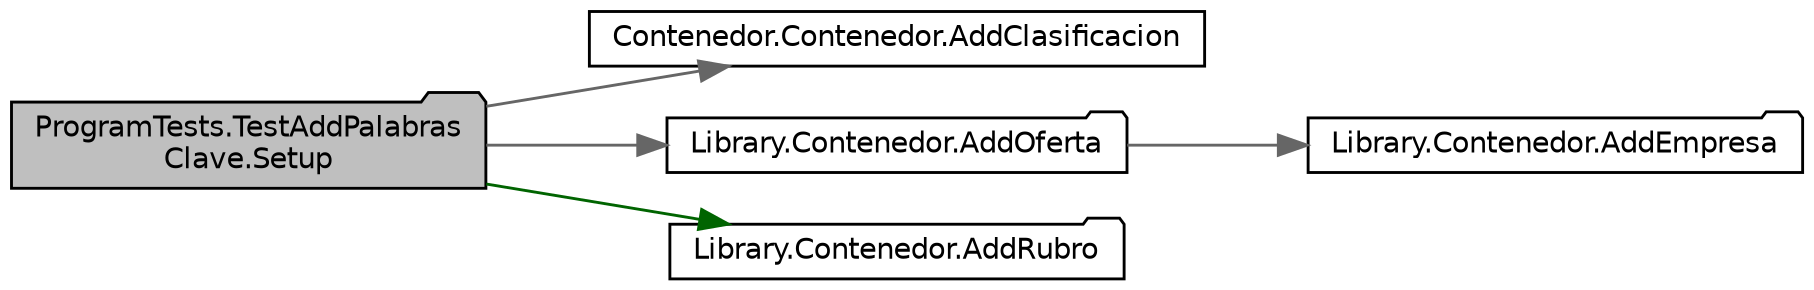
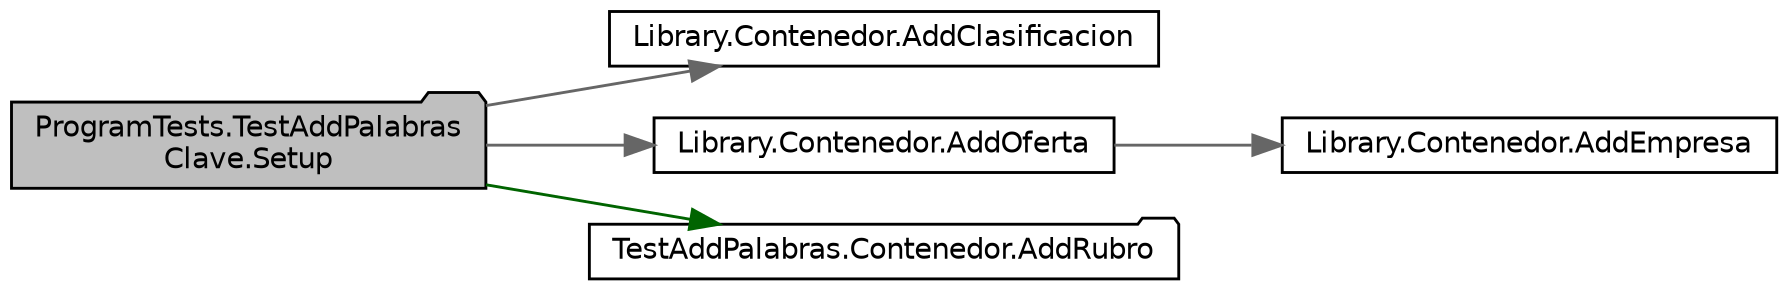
node "Contenedor.Contenedor.AddClasificacion": label "Contenedor.Contenedor.AddClasificacion" -> "Library.Contenedor.AddClasificacion"
node "Library.Contenedor.AddOferta": shape folder -> box
node "Library.Contenedor.AddEmpresa": shape folder -> box
node "Library.Contenedor.AddRubro": label "Library.Contenedor.AddRubro" -> "TestAddPalabras.Contenedor.AddRubro"
